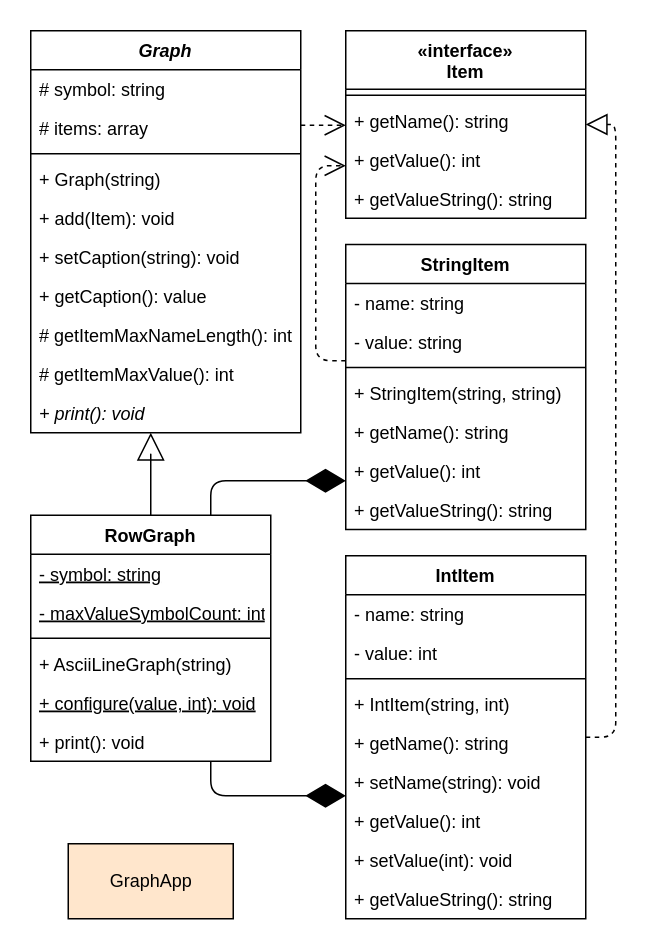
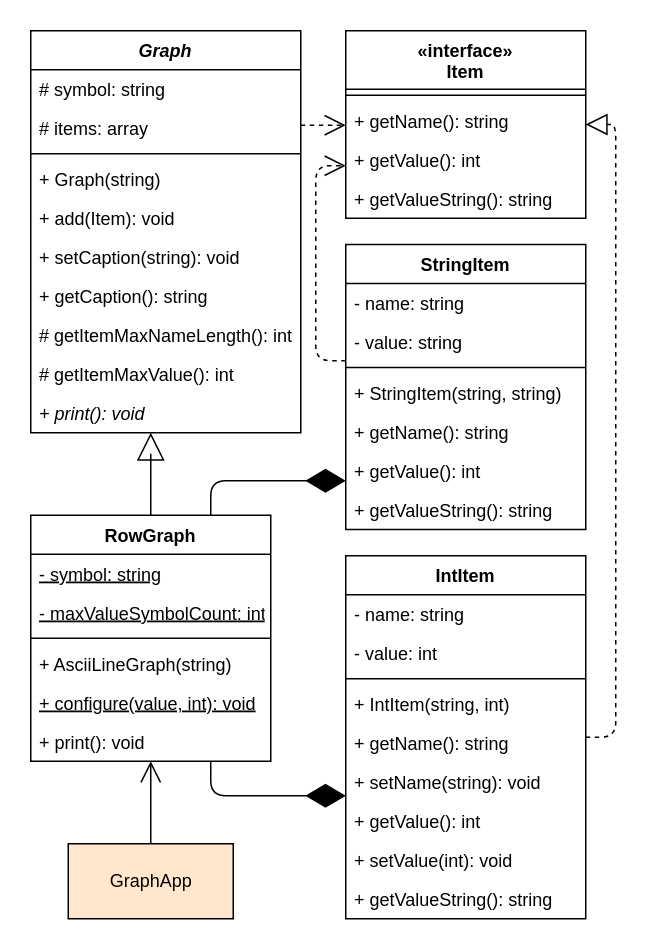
node "+ getCaption(): value": label "+ getCaption(): value" -> "+ getCaption(): string"
edge "GraphApp" -> "RowGraph": added
